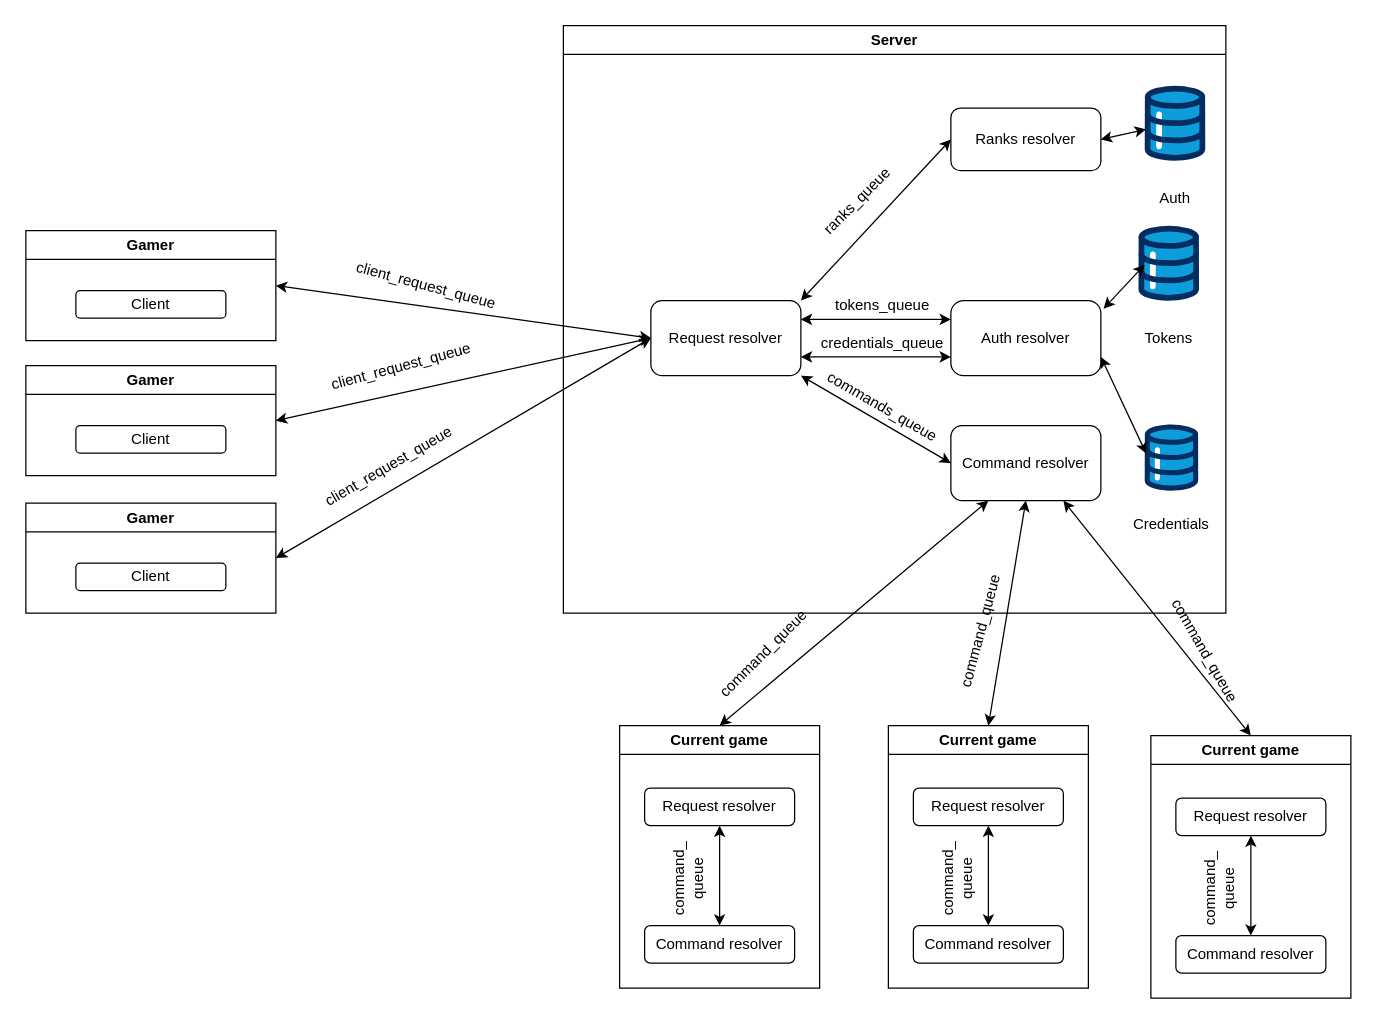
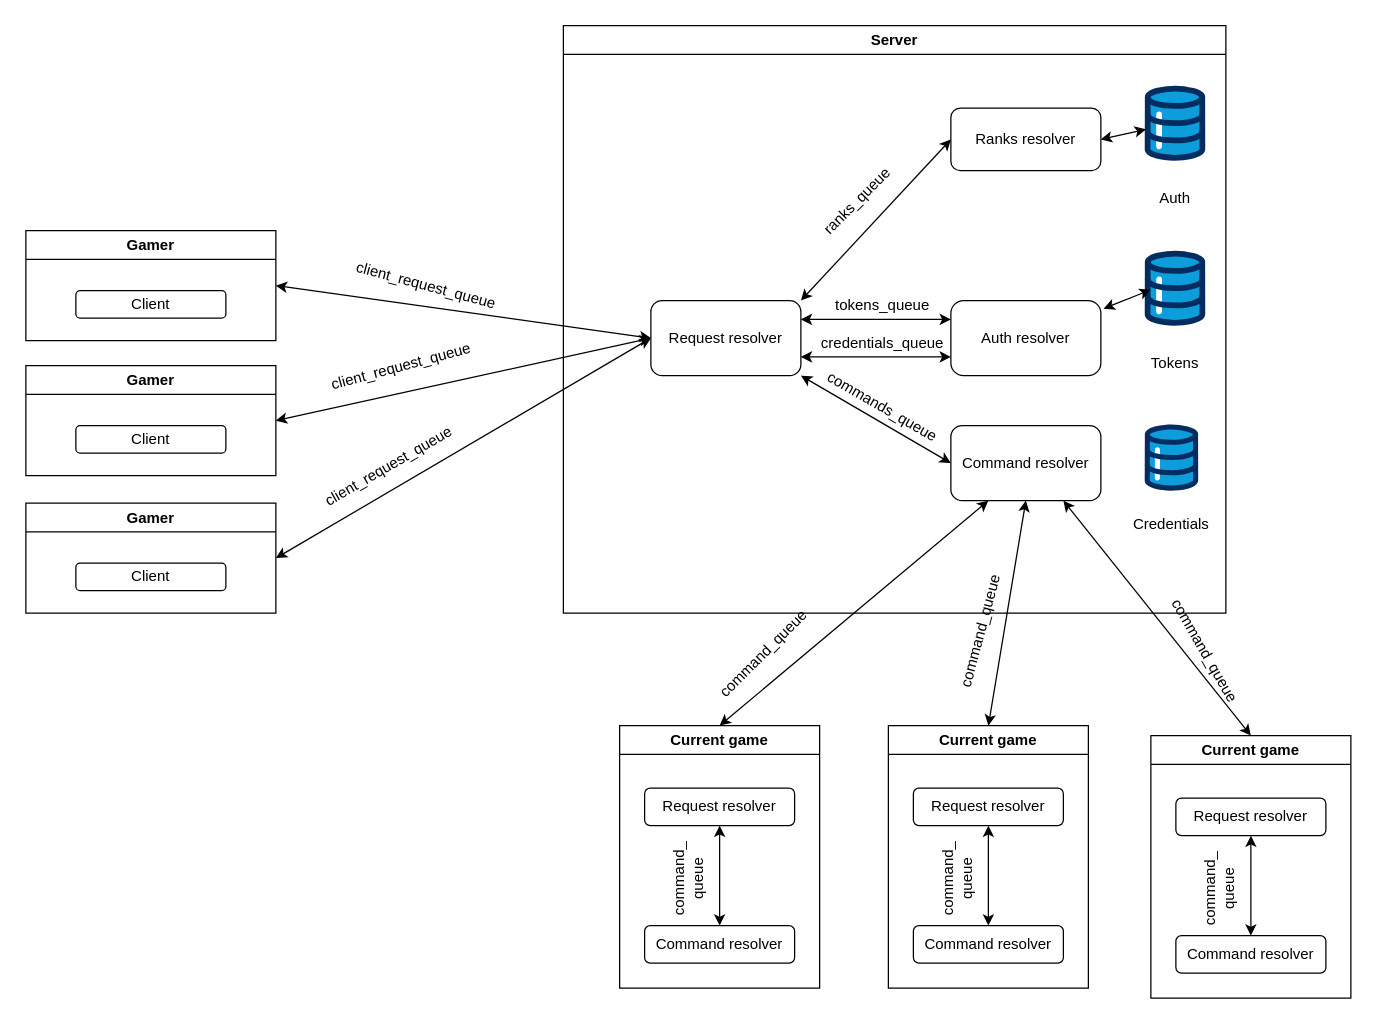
node "Tokens": moved (1169, 263) -> (1175, 288)
edge "Auth resolver" -- "Credentials": removed
